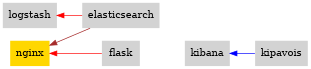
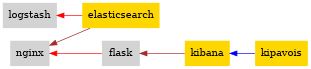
node "elasticsearch": fillcolor lightgrey -> gold
node "nginx": fillcolor gold -> lightgrey
edge "kibana" -> "flask": added
node "kibana": fillcolor lightgrey -> gold
node "kipavois": fillcolor lightgrey -> gold
